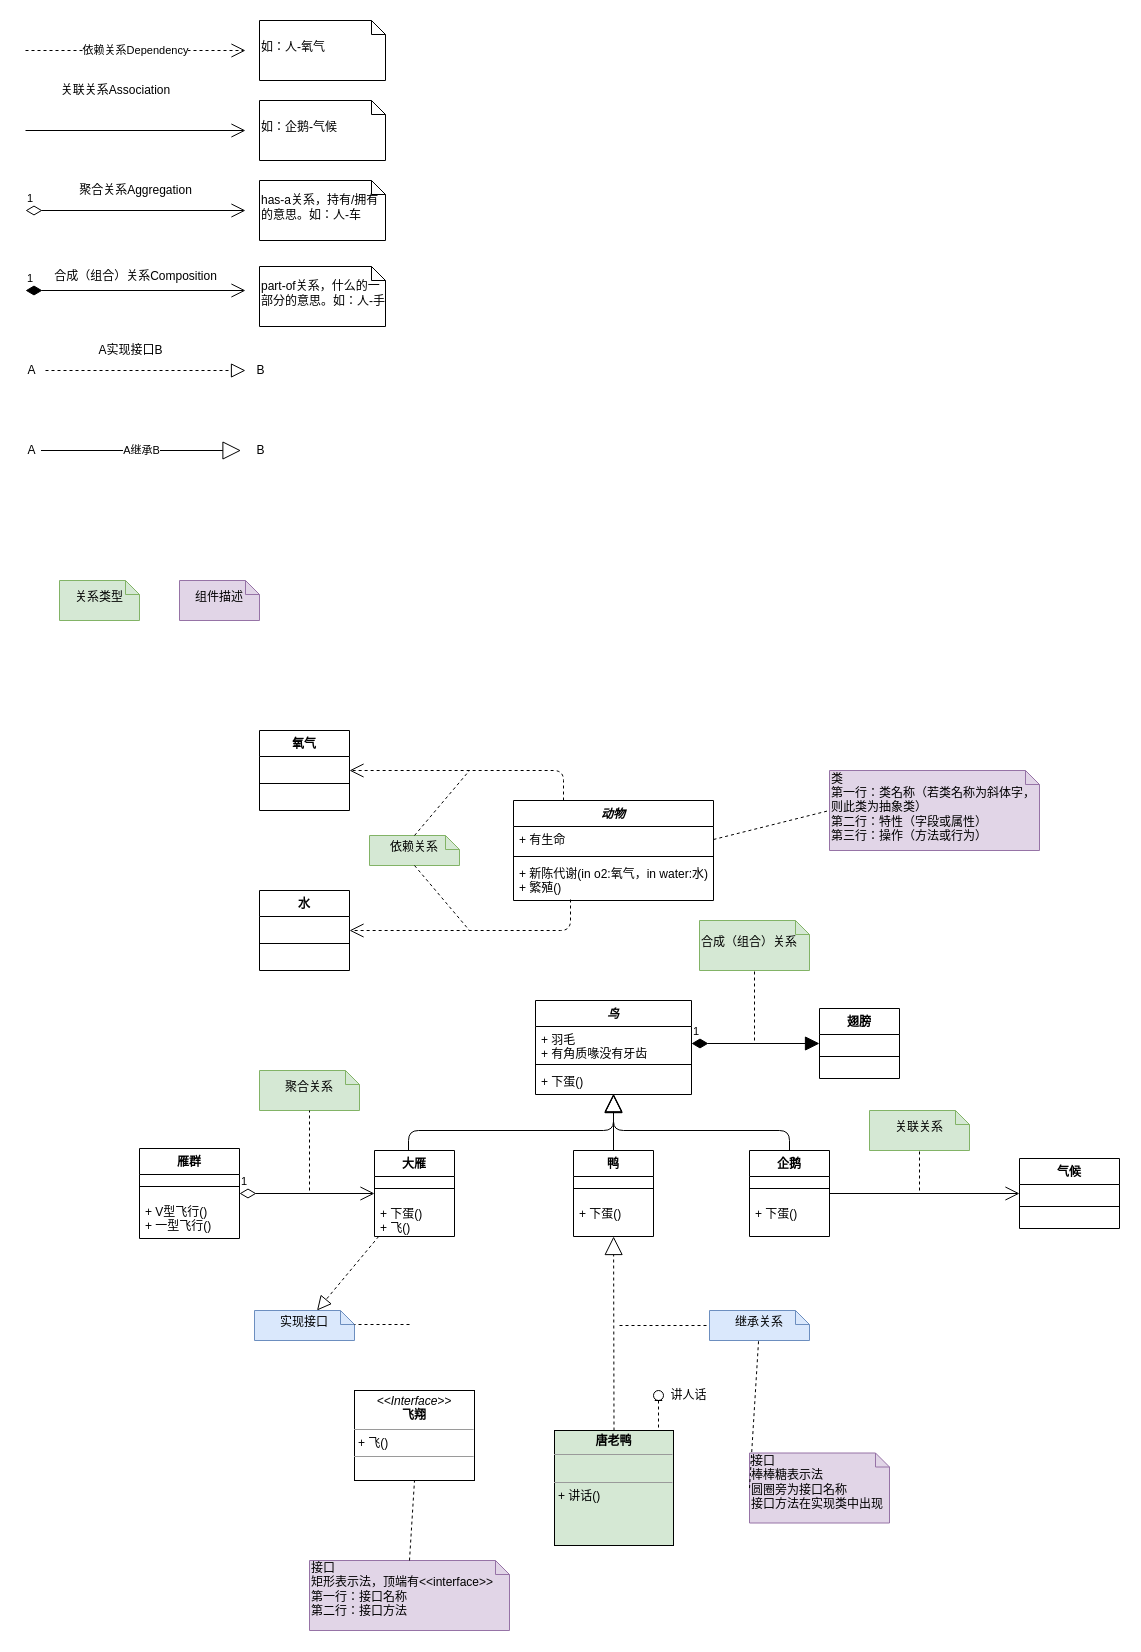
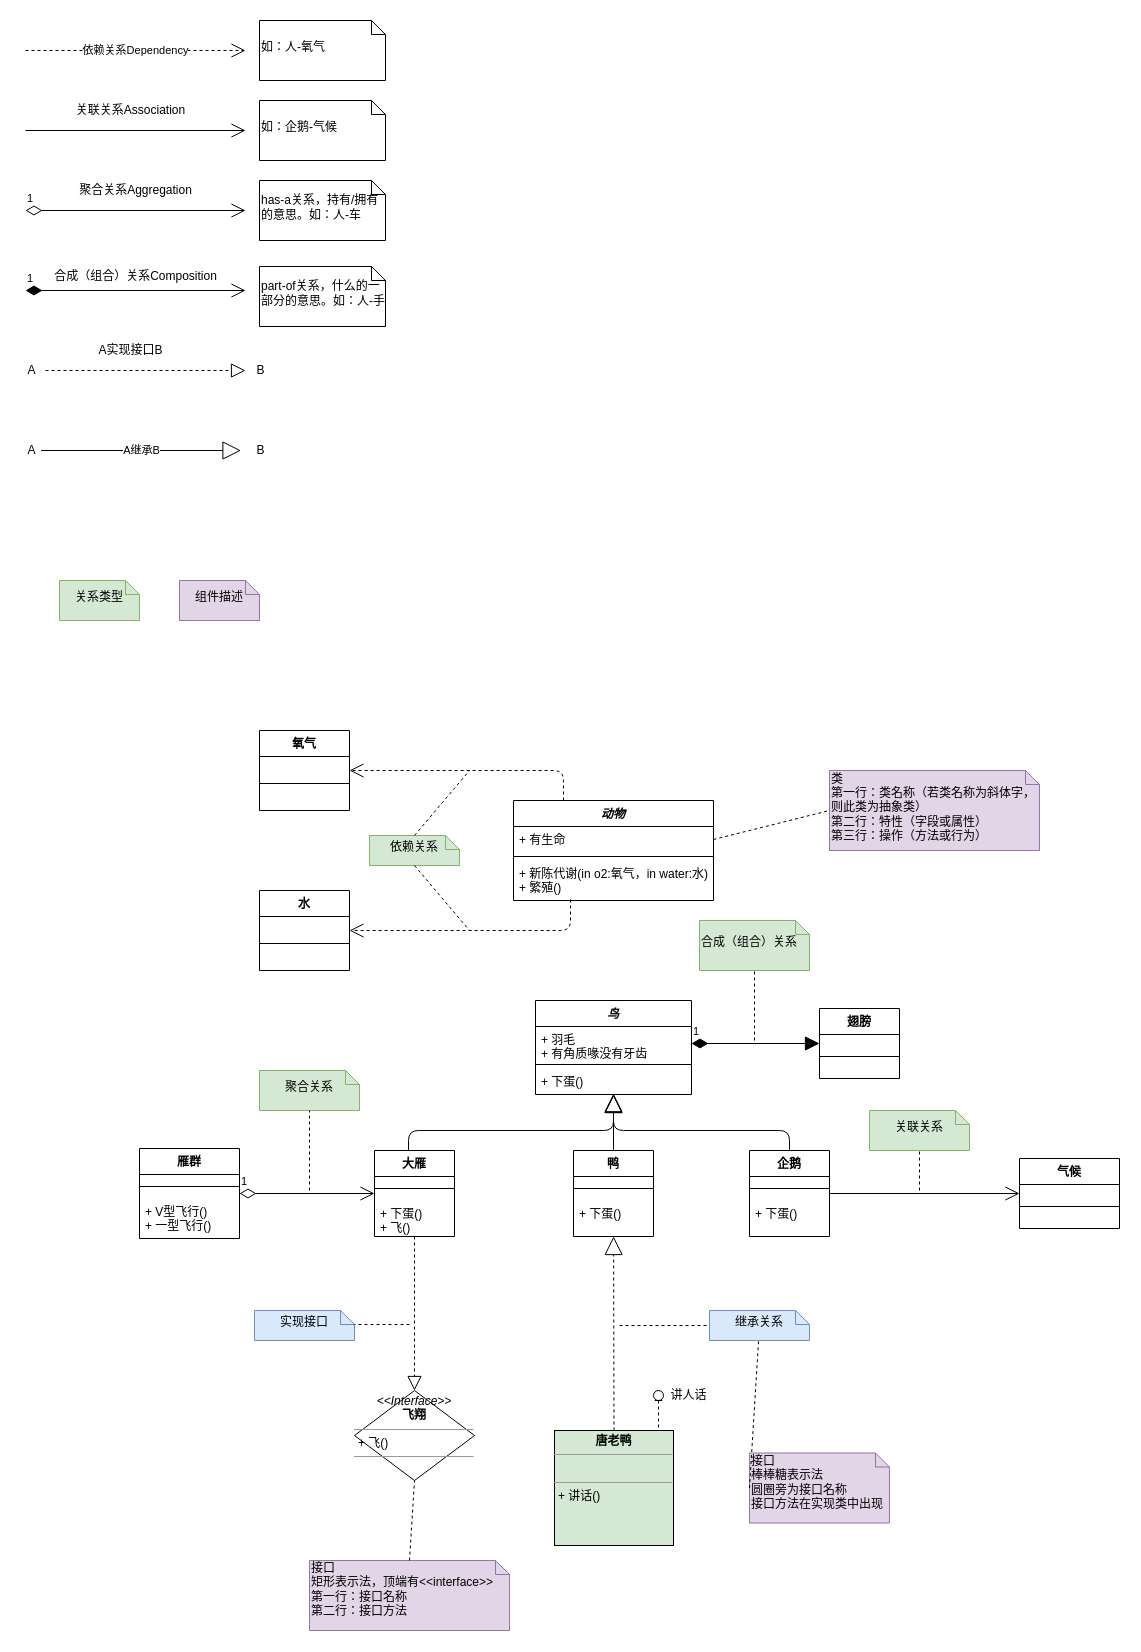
node "关联关系Association": moved (116, 91) -> (131, 111)
edge "大雁" -> "实现接口": now "大雁" -> "<<Interface>> 飞翔 + 飞()"
node "<<Interface>> 飞翔 + 飞()": shape rectangle -> diamond
